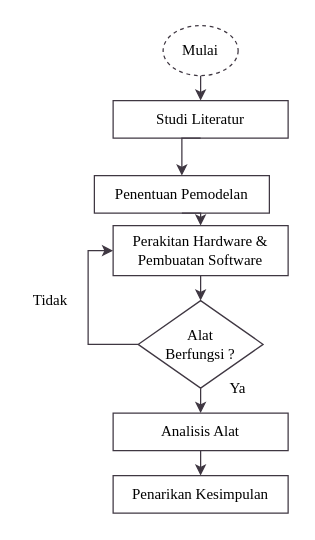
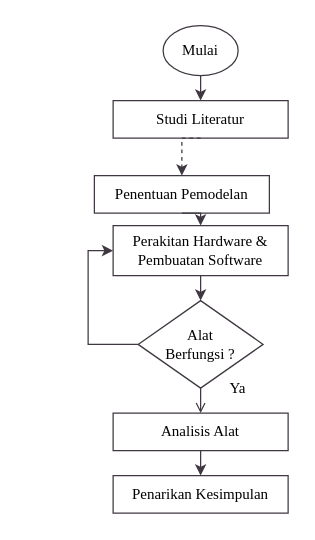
node "Mulai": style dashed -> solid
edge "Studi Literatur" -> "Penentuan Pemodelan": style solid -> dashed
node "Tidak": removed
edge "Alat Berfungsi ?" -> "Analisis Alat": arrowhead classic -> open
